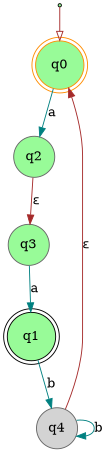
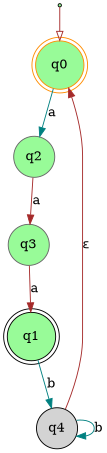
edge "q2" -> "q3": label "ε" -> "a"
edge "q3" -> "q1": color teal -> brown
node "q4": color gray40 -> black
